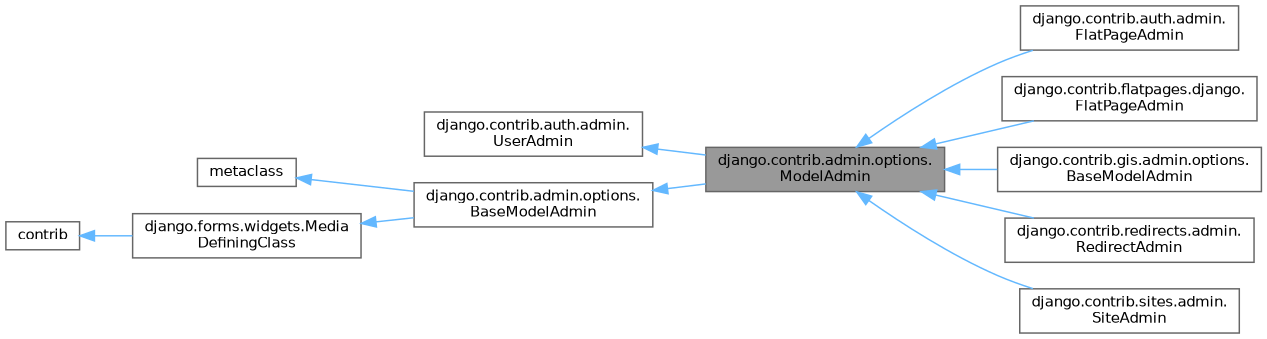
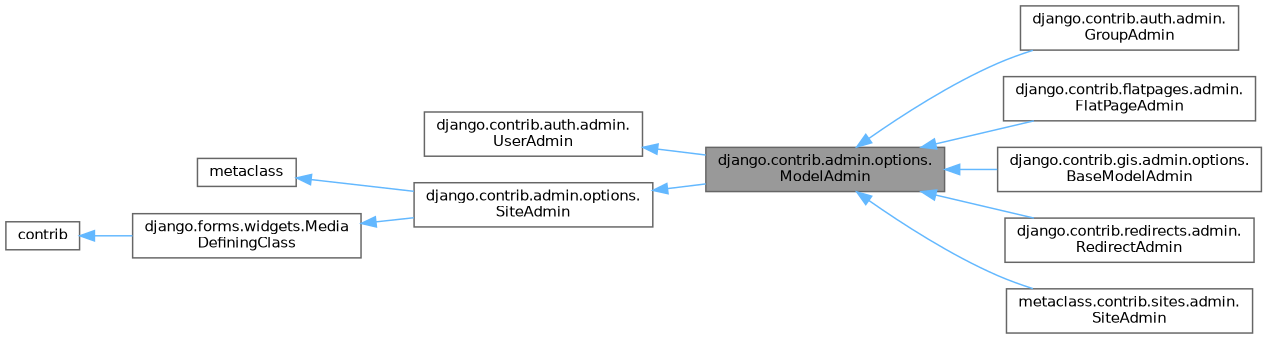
node "django.contrib.auth.admin. FlatPageAdmin": label "django.contrib.auth.admin. FlatPageAdmin" -> "django.contrib.auth.admin. GroupAdmin"
node "django.contrib.flatpages.django. FlatPageAdmin": label "django.contrib.flatpages.django. FlatPageAdmin" -> "django.contrib.flatpages.admin. FlatPageAdmin"
node "django.contrib.admin.options. BaseModelAdmin": label "django.contrib.admin.options. BaseModelAdmin" -> "django.contrib.admin.options. SiteAdmin"
node "django.contrib.sites.admin. SiteAdmin": label "django.contrib.sites.admin. SiteAdmin" -> "metaclass.contrib.sites.admin. SiteAdmin"
